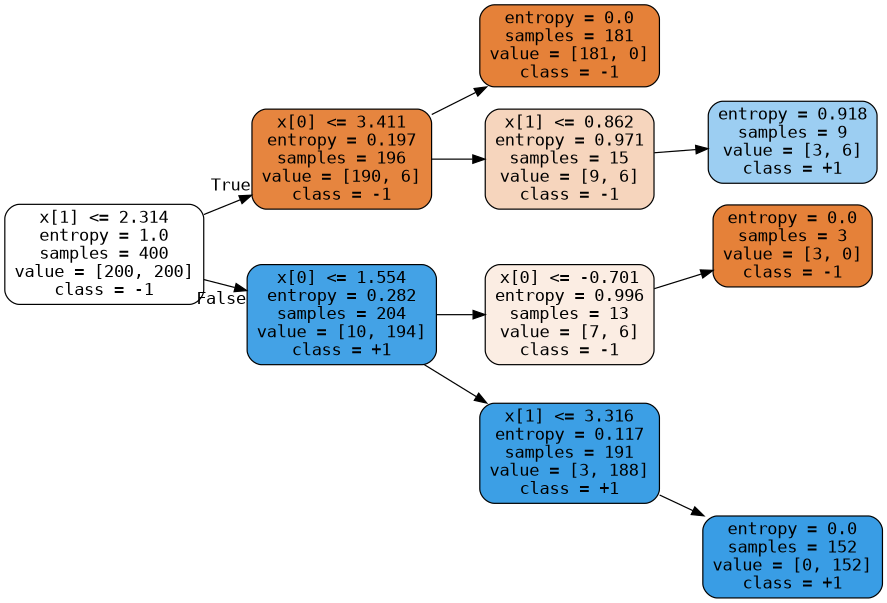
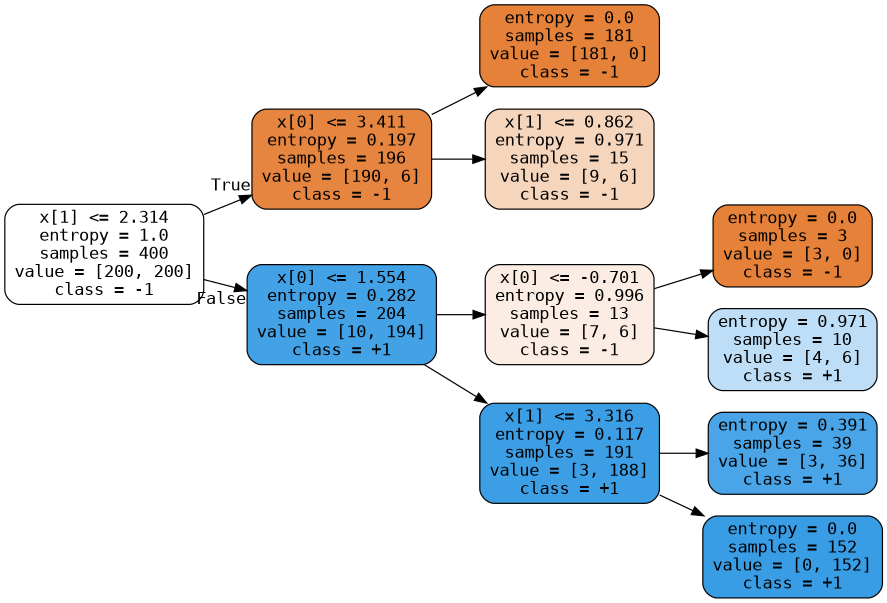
node "entropy = 0.918 samples = 9 value = [3, 6] class = +1": removed
node "entropy = 0.971 samples = 10 value = [4, 6] class = +1": added
node "entropy = 0.391 samples = 39 value = [3, 36] class = +1": added
